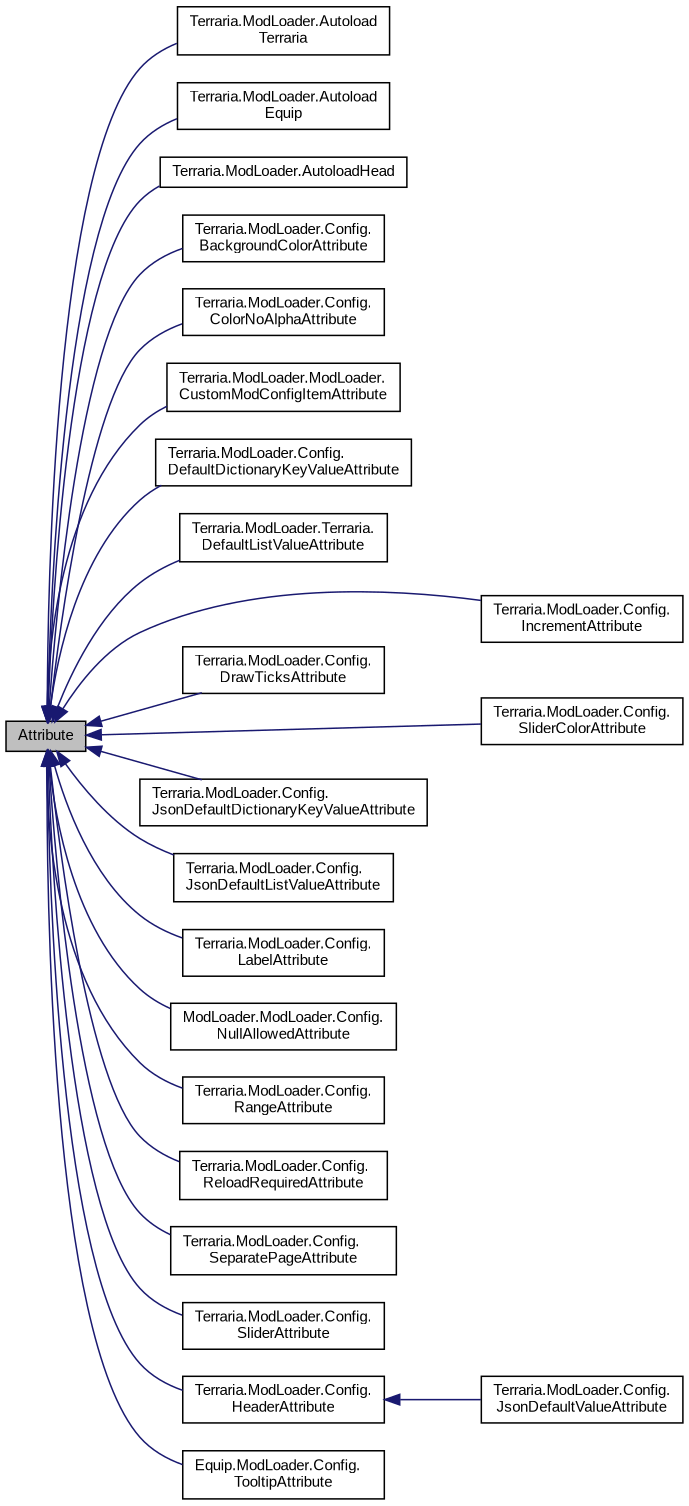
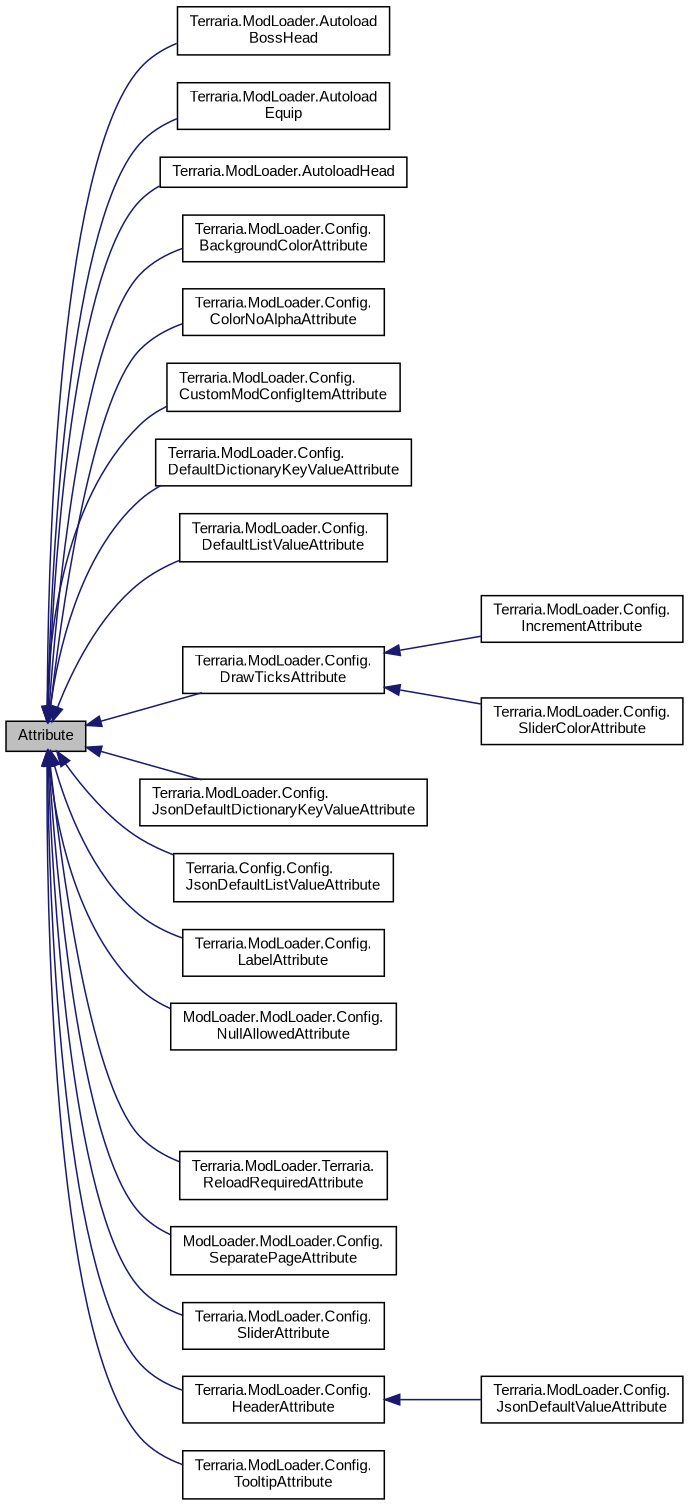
node "Terraria.ModLoader.Autoload Terraria": label "Terraria.ModLoader.Autoload Terraria" -> "Terraria.ModLoader.Autoload BossHead"
node "Terraria.ModLoader.ModLoader. CustomModConfigItemAttribute": label "Terraria.ModLoader.ModLoader. CustomModConfigItemAttribute" -> "Terraria.ModLoader.Config. CustomModConfigItemAttribute"
node "Terraria.ModLoader.Terraria. DefaultListValueAttribute": label "Terraria.ModLoader.Terraria. DefaultListValueAttribute" -> "Terraria.ModLoader.Config. DefaultListValueAttribute"
edge "Terraria.ModLoader.Config. IncrementAttribute" -> "Attribute": now "Terraria.ModLoader.Config. IncrementAttribute" -> "Terraria.ModLoader.Config. DrawTicksAttribute"
edge "Terraria.ModLoader.Config. SliderColorAttribute" -> "Attribute": now "Terraria.ModLoader.Config. SliderColorAttribute" -> "Terraria.ModLoader.Config. DrawTicksAttribute"
node "Terraria.ModLoader.Config. JsonDefaultListValueAttribute": label "Terraria.ModLoader.Config. JsonDefaultListValueAttribute" -> "Terraria.Config.Config. JsonDefaultListValueAttribute"
node "Terraria.ModLoader.Config. RangeAttribute": removed
node "Terraria.ModLoader.Config. ReloadRequiredAttribute": label "Terraria.ModLoader.Config. ReloadRequiredAttribute" -> "Terraria.ModLoader.Terraria. ReloadRequiredAttribute"
node "Terraria.ModLoader.Config. SeparatePageAttribute": label "Terraria.ModLoader.Config. SeparatePageAttribute" -> "ModLoader.ModLoader.Config. SeparatePageAttribute"
node "Equip.ModLoader.Config. TooltipAttribute": label "Equip.ModLoader.Config. TooltipAttribute" -> "Terraria.ModLoader.Config. TooltipAttribute"
